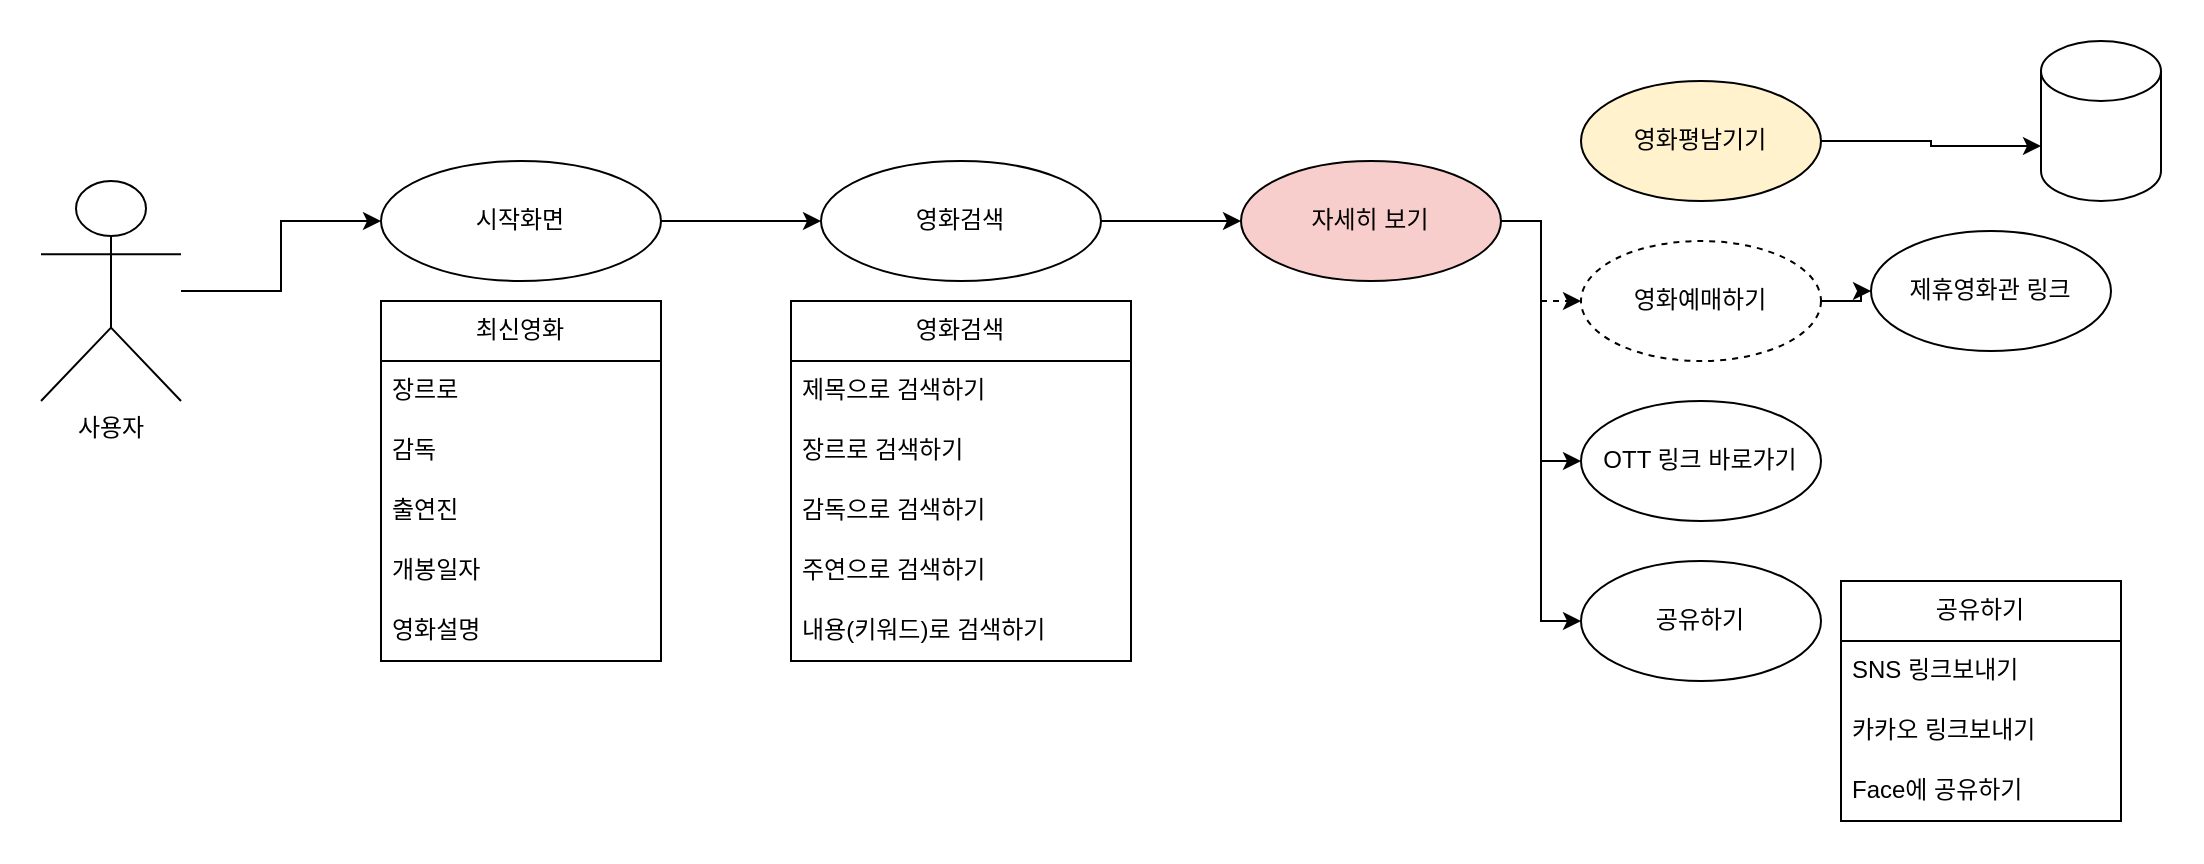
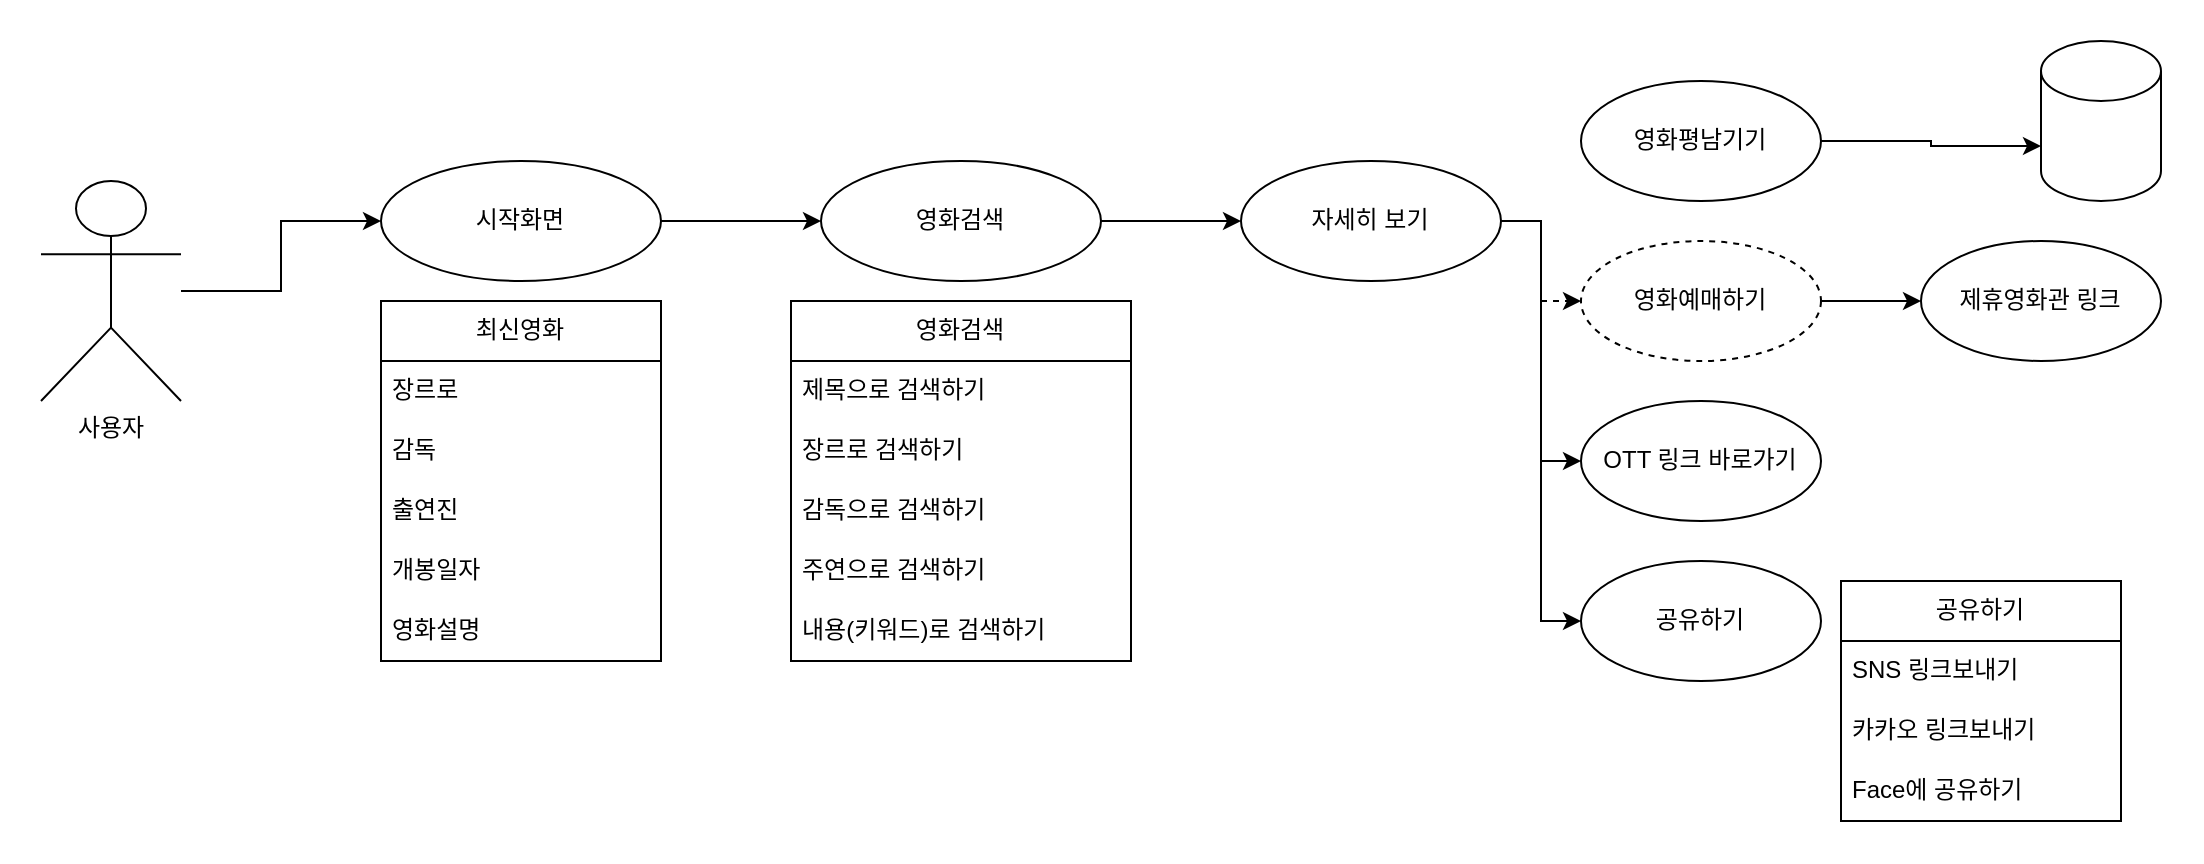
node "영화평남기기": fillcolor #fff2cc -> #ffffff
node "자세히 보기": fillcolor #f8cecc -> #ffffff
node "제휴영화관 링크": moved (1991, 291) -> (2041, 301)
